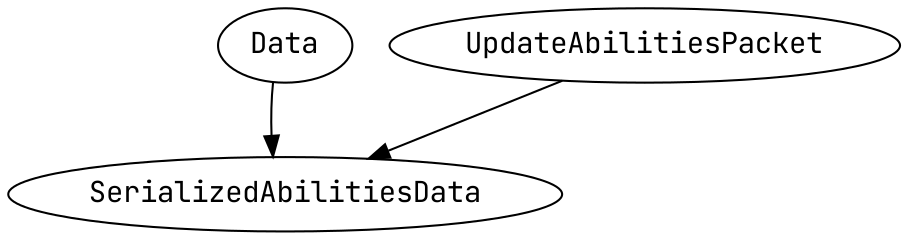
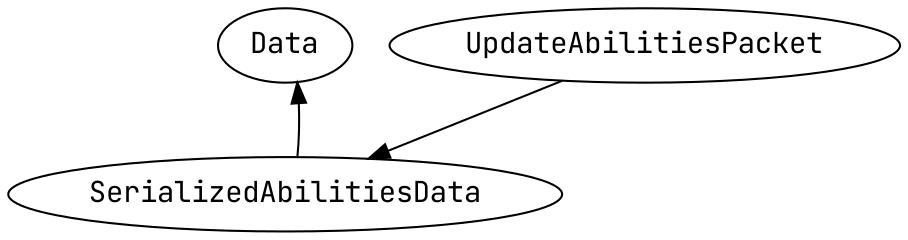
edge "Data" -> "SerializedAbilitiesData": reversed
